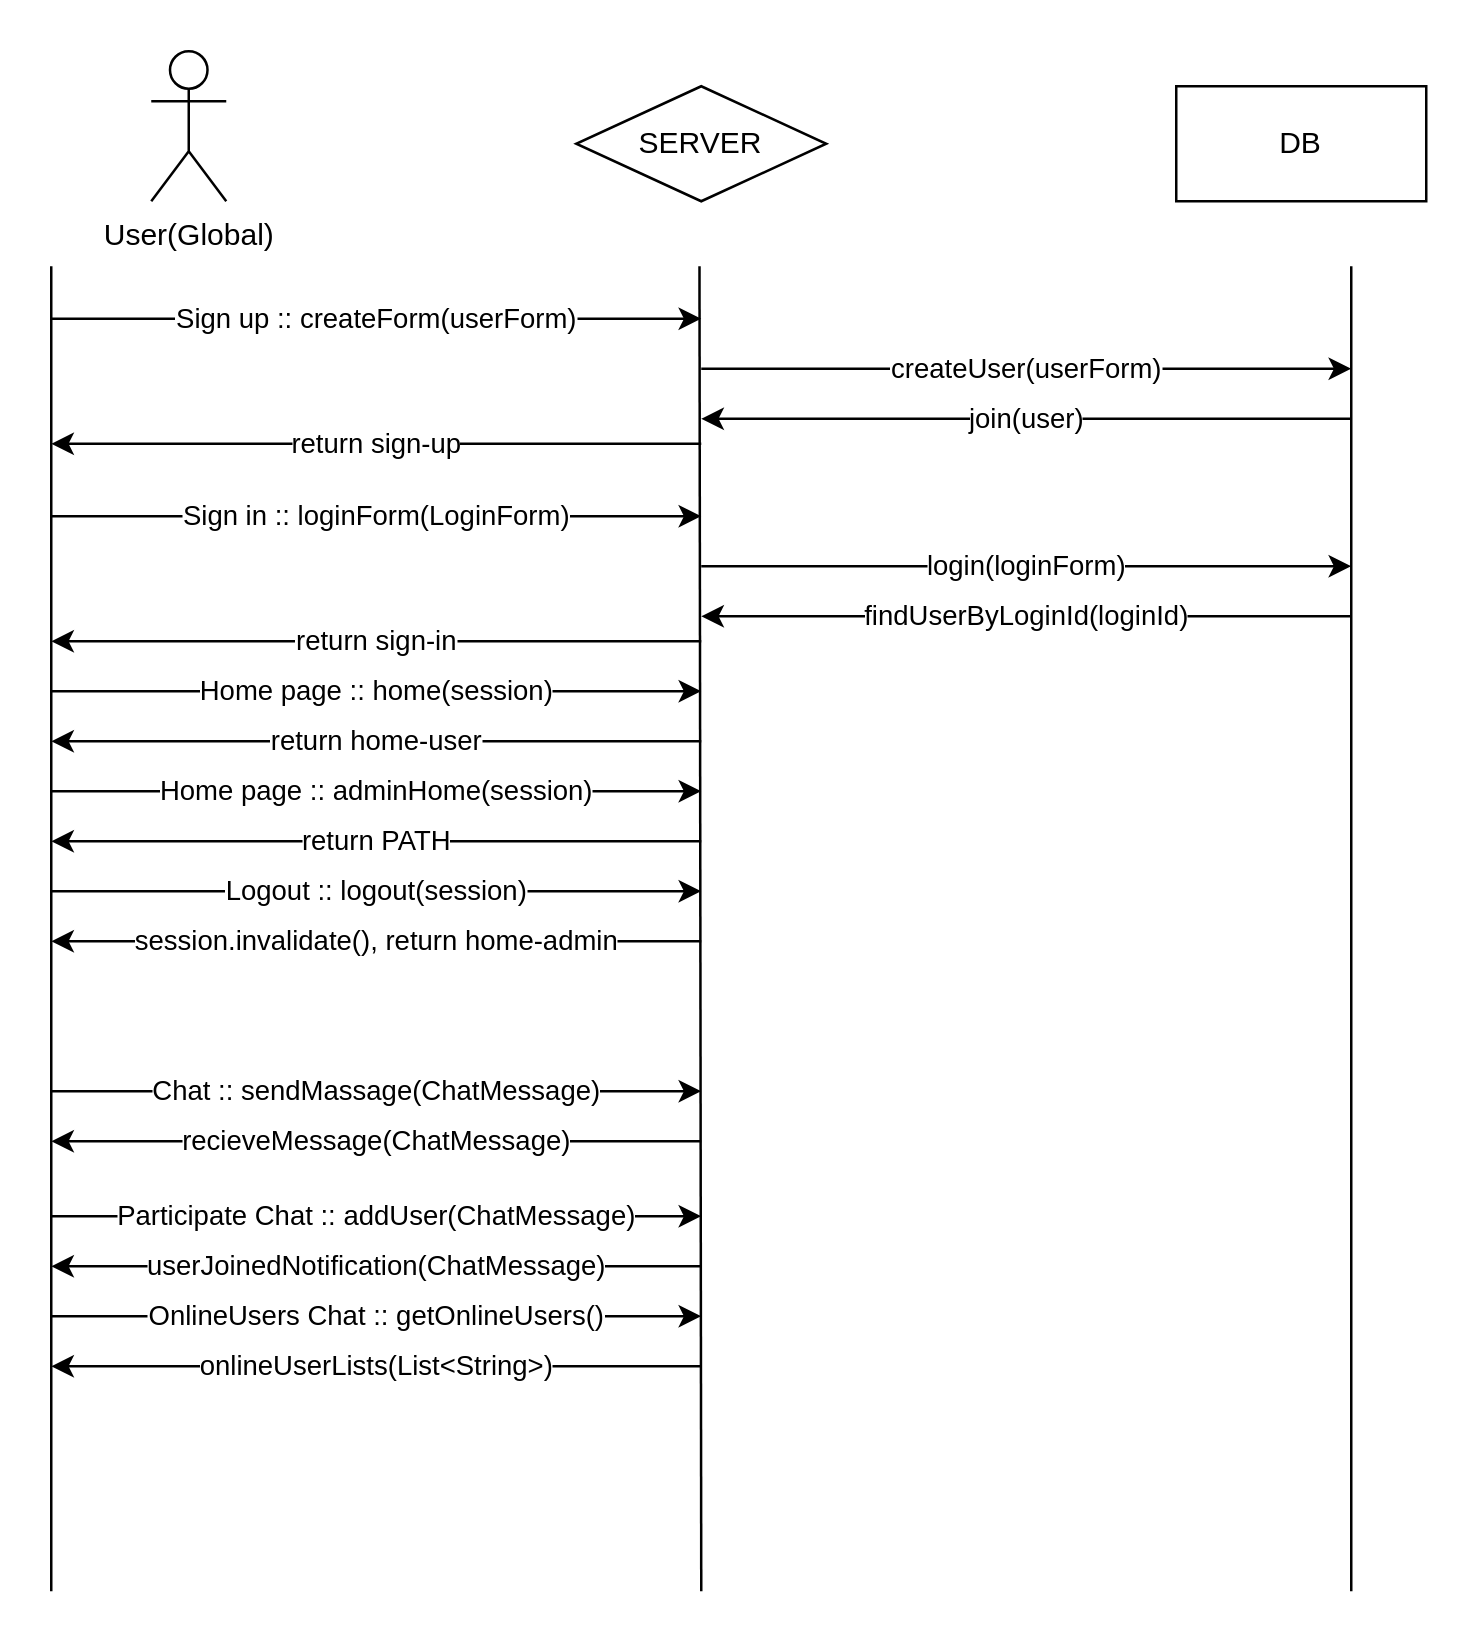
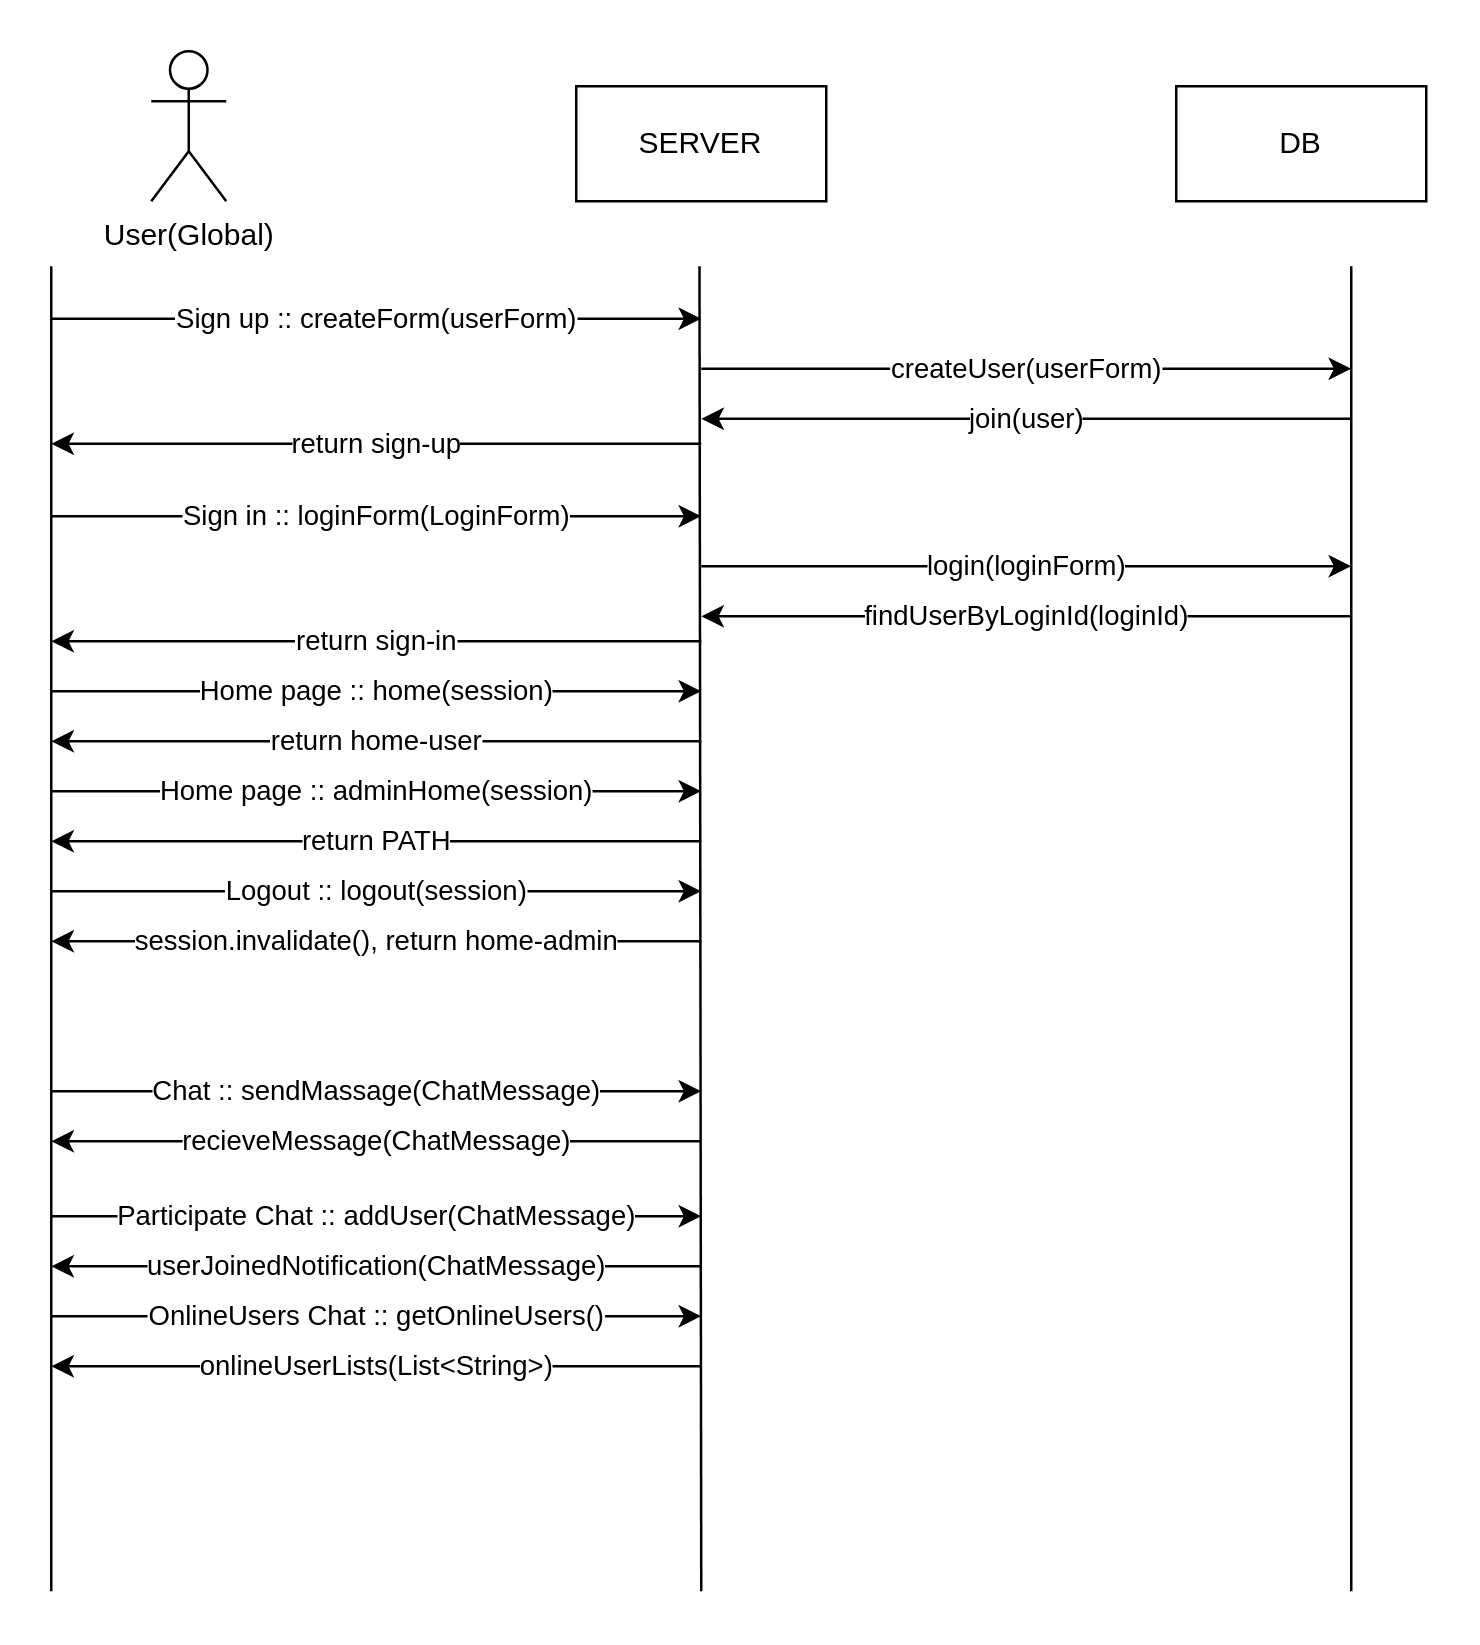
node "SERVER": shape diamond -> rectangle
